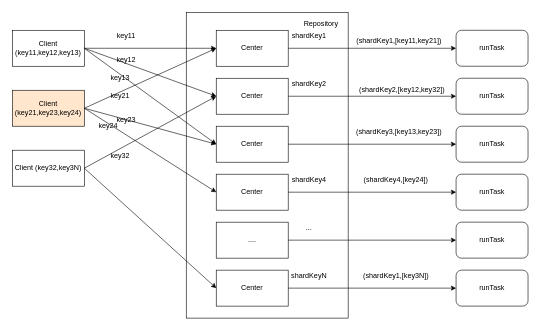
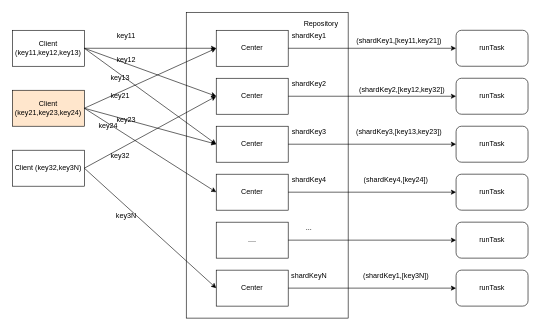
node "shardKey3": added
node "key3N": added
